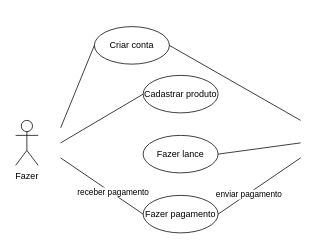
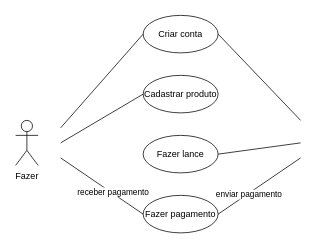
node "Criar conta": moved (132, 45) -> (180, 34)
